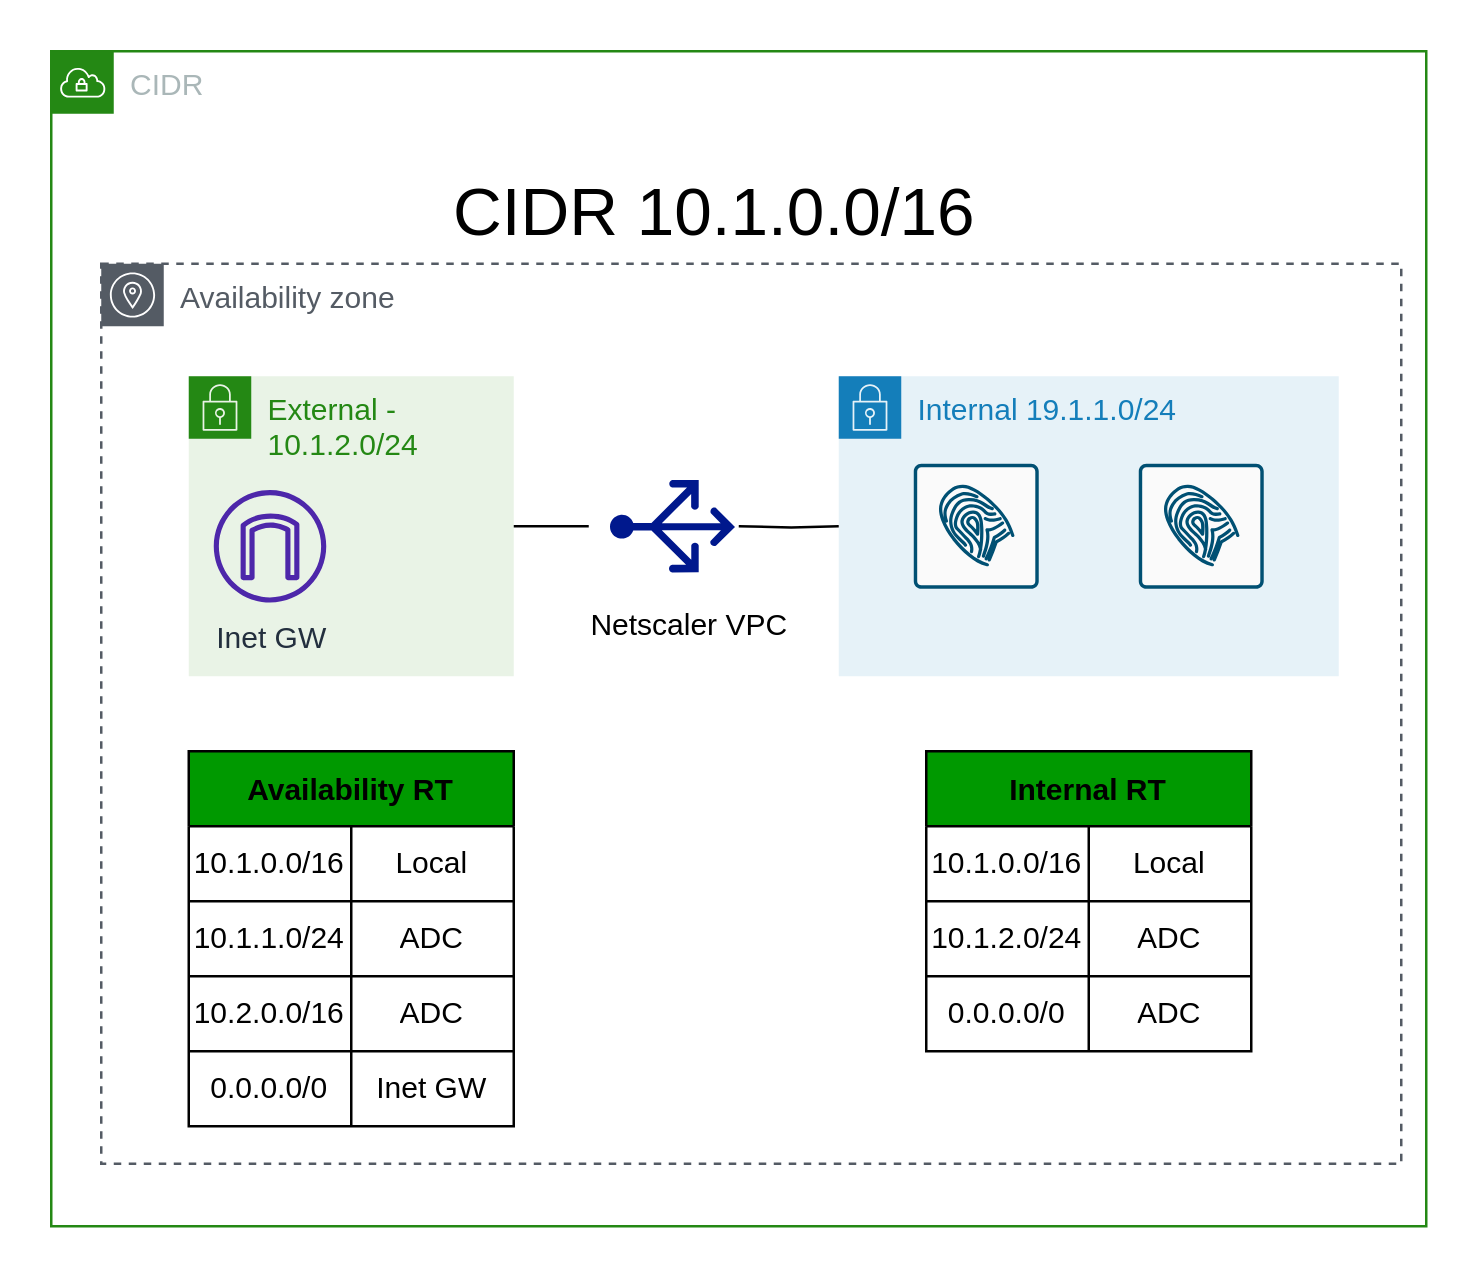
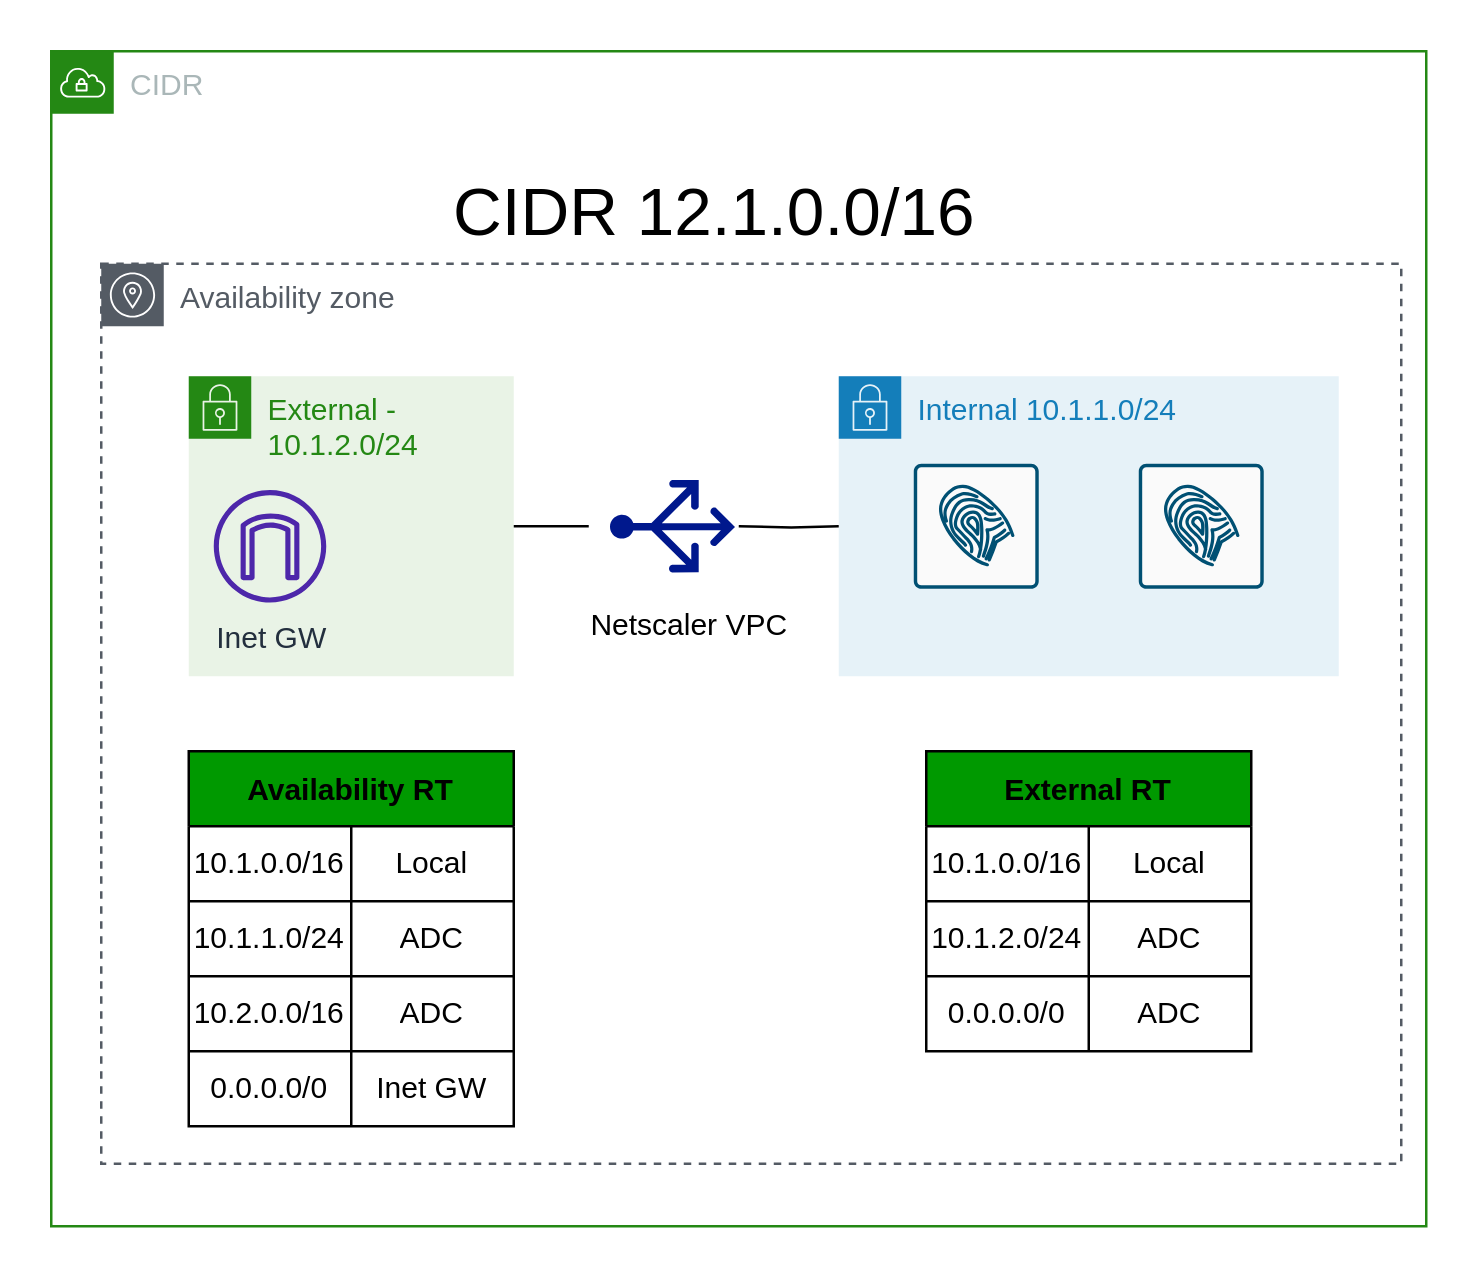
node "CIDR 10.1.0.0/16": label "CIDR 10.1.0.0/16" -> "CIDR 12.1.0.0/16"
node "Internal 19.1.1.0/24": label "Internal 19.1.1.0/24" -> "Internal 10.1.1.0/24"
node "Internal RT": label "Internal RT" -> "External RT"
